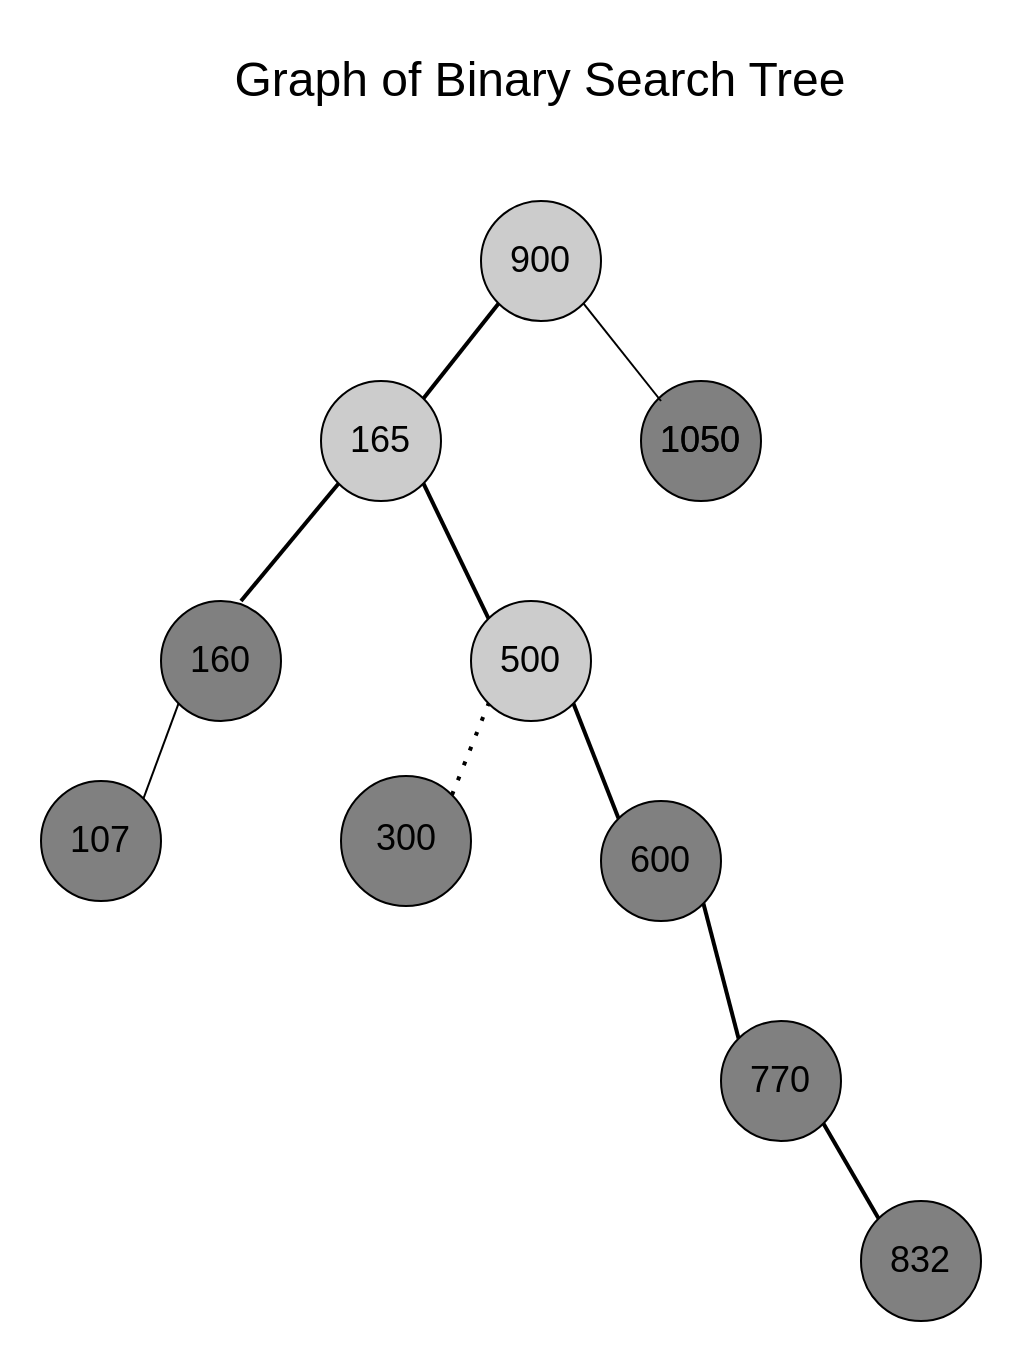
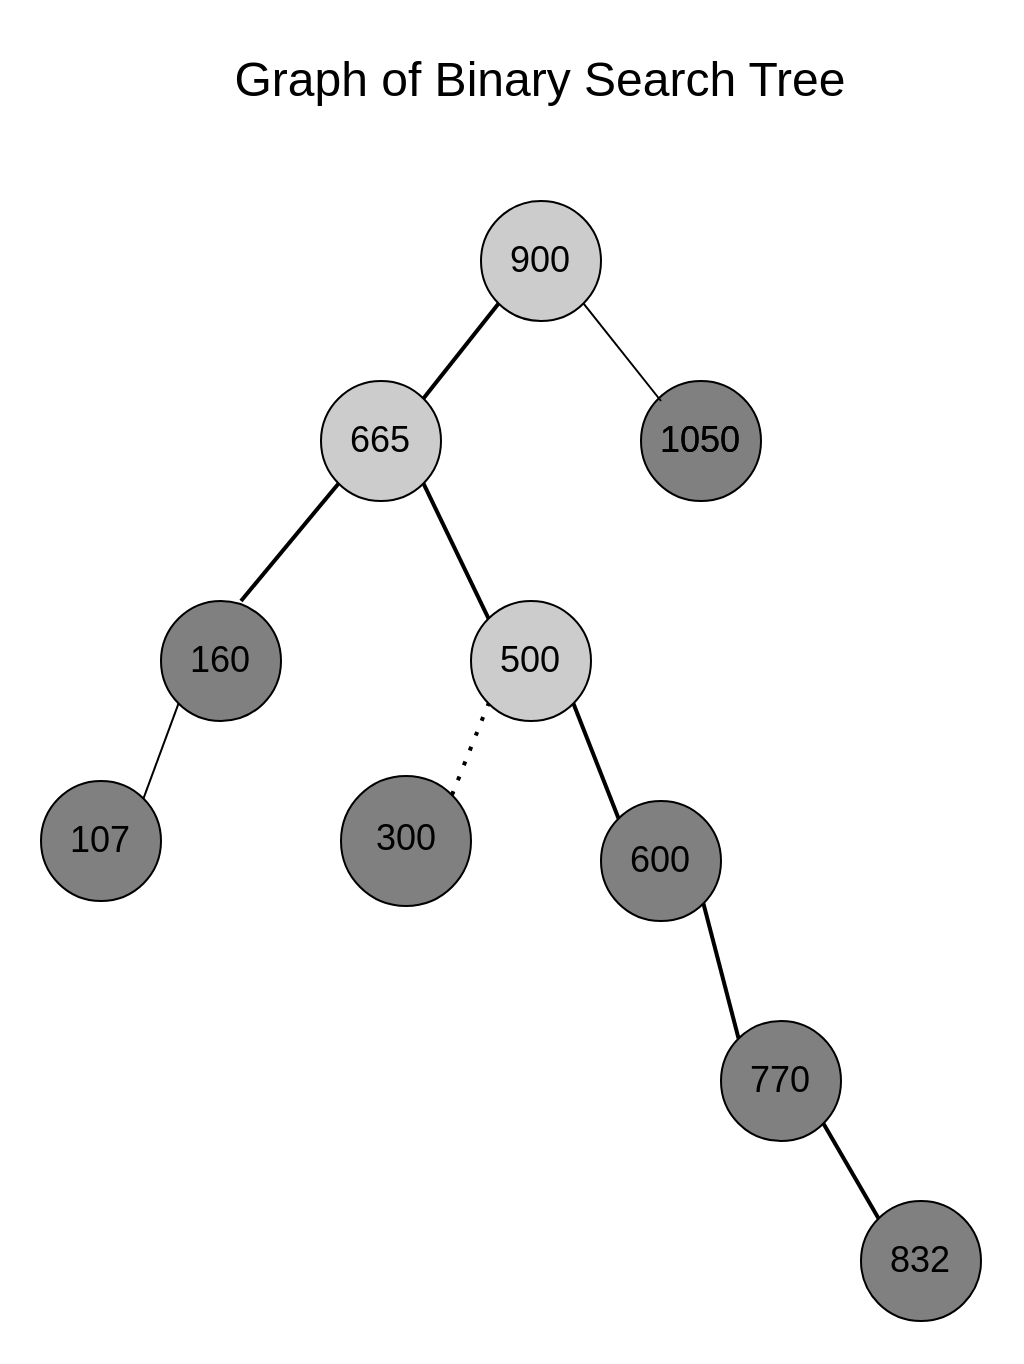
node "165": label "165" -> "665"
